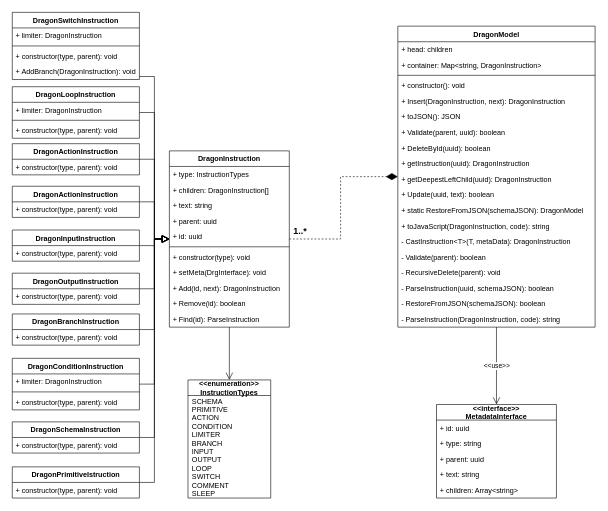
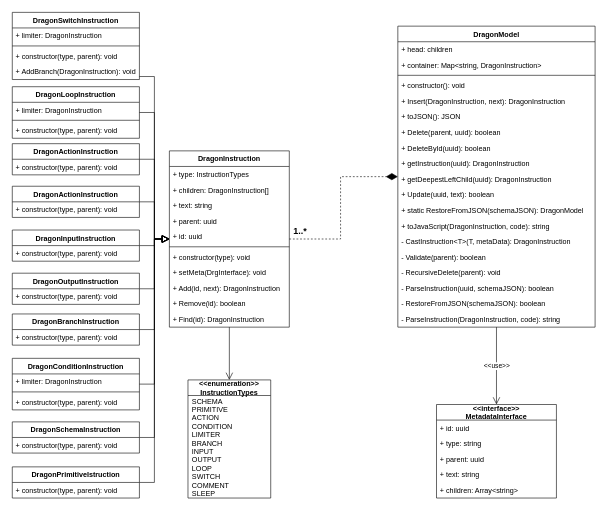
node "+ Validate(parent, uuid): boolean": label "+ Validate(parent, uuid): boolean" -> "+ Delete(parent, uuid): boolean"
node "+ Find(id): ParseInstruction": label "+ Find(id): ParseInstruction" -> "+ Find(id): DragonInstruction"
